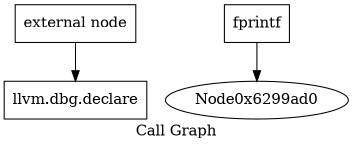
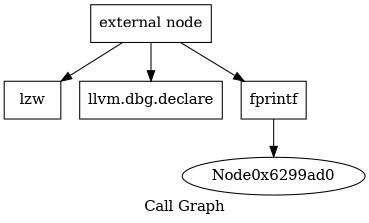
edge "external node" -> "fprintf": added
node "lzw": added
